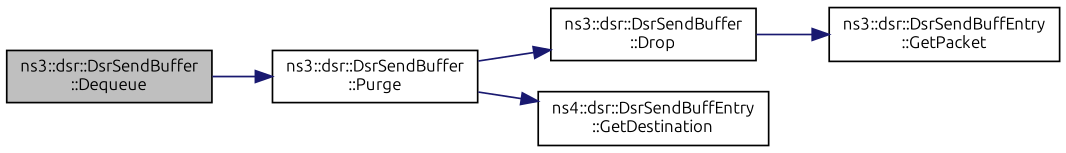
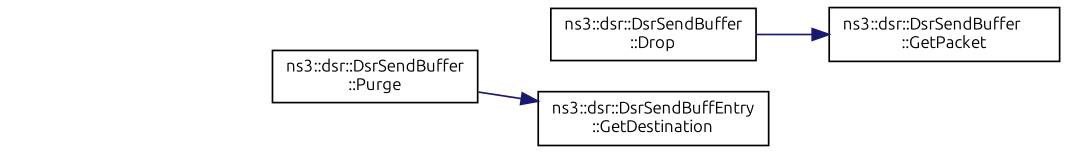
node "ns3::dsr::DsrSendBuffEntry ::GetPacket": label "ns3::dsr::DsrSendBuffEntry ::GetPacket" -> "ns3::dsr::DsrSendBuffer ::GetPacket"
edge "ns3::dsr::DsrSendBuffer ::Purge" -> "ns3::dsr::DsrSendBuffer ::Drop": removed
node "ns3::dsr::DsrSendBuffer ::Dequeue": removed
node "ns4::dsr::DsrSendBuffEntry ::GetDestination": label "ns4::dsr::DsrSendBuffEntry ::GetDestination" -> "ns3::dsr::DsrSendBuffEntry ::GetDestination"
